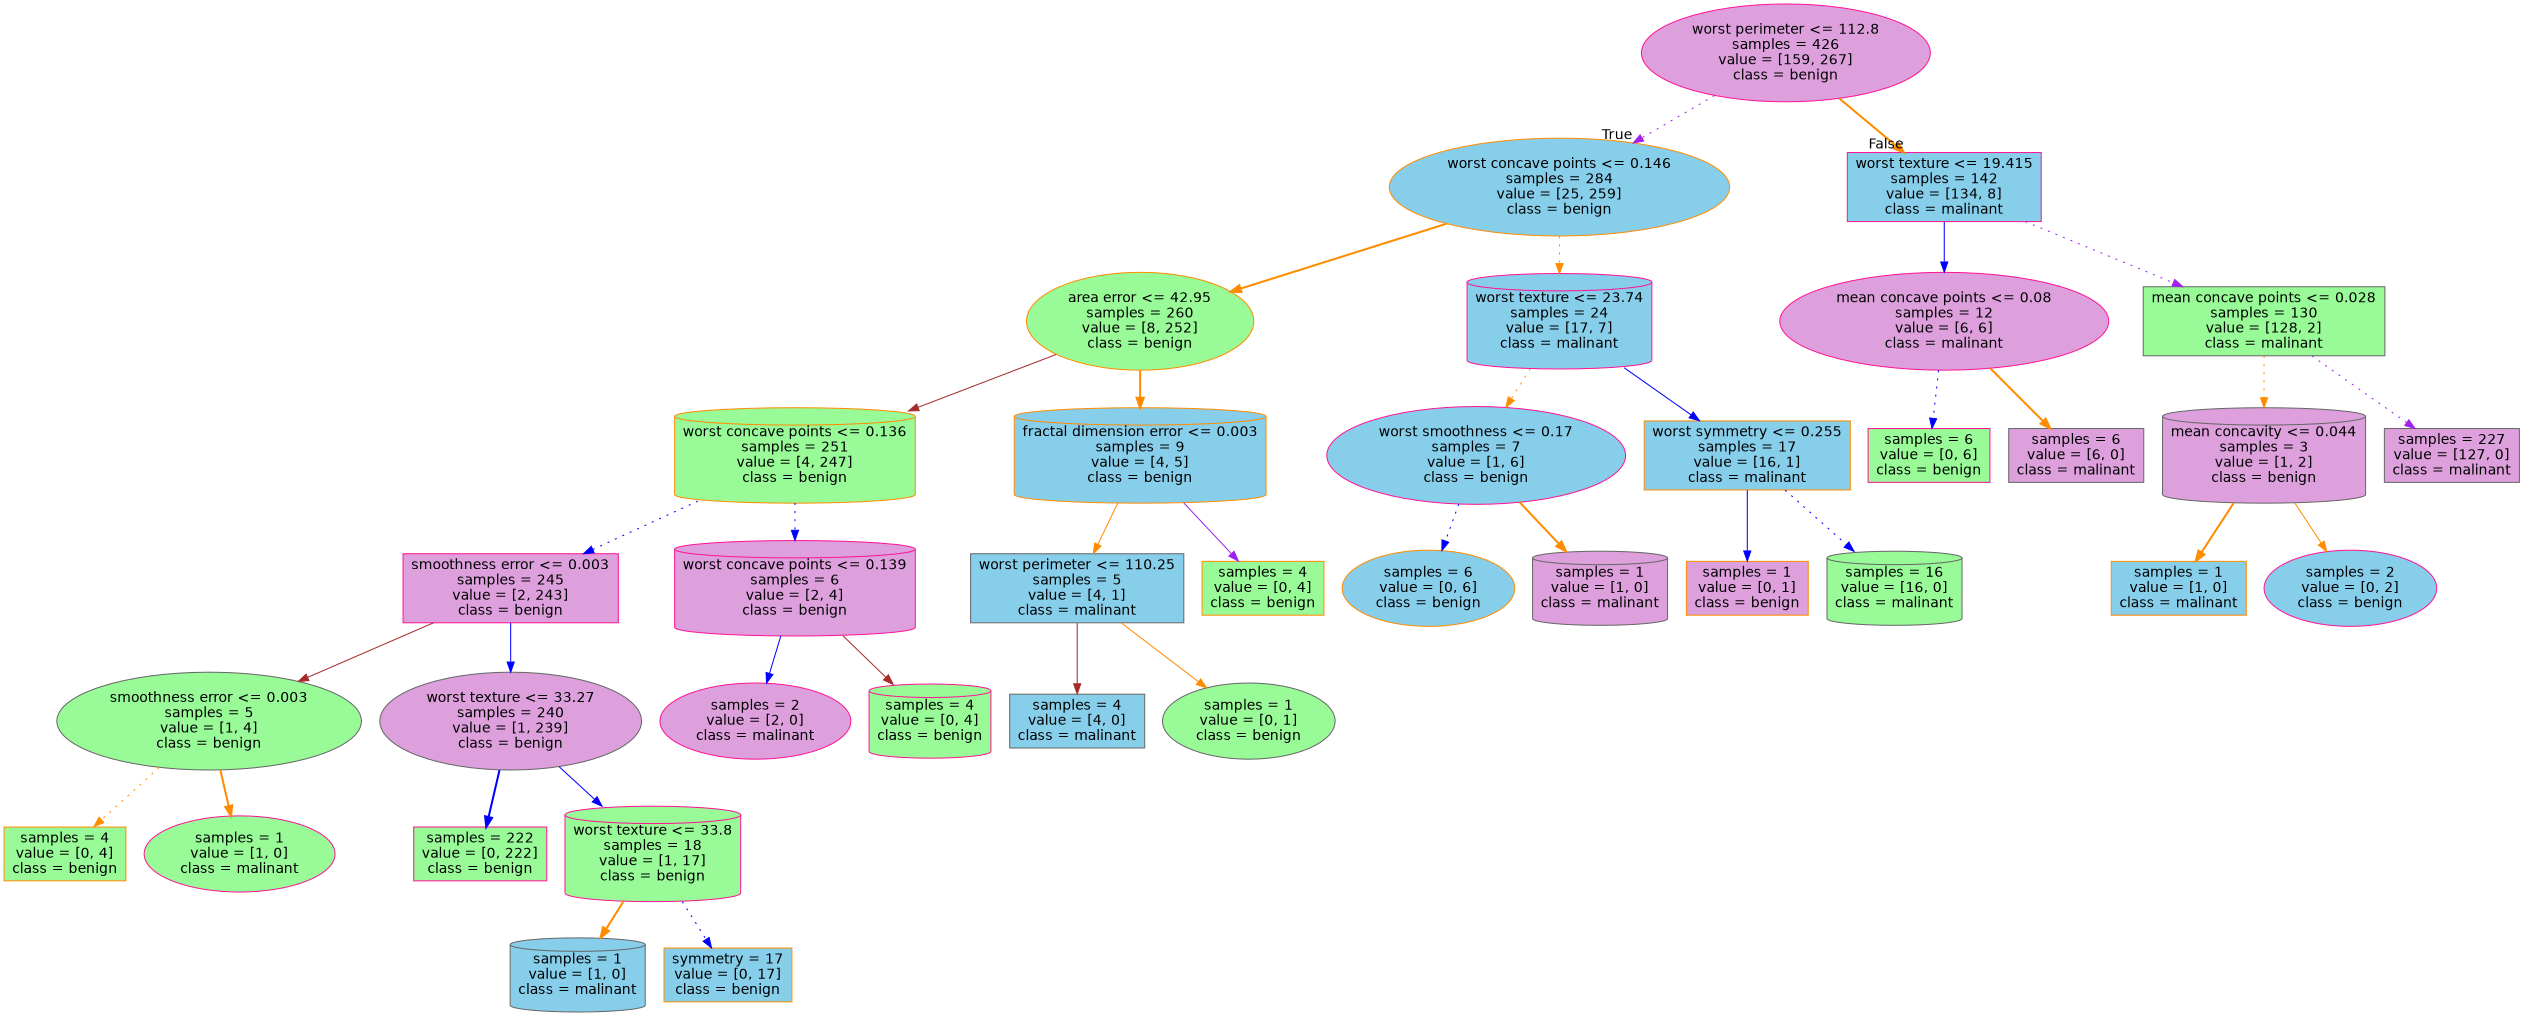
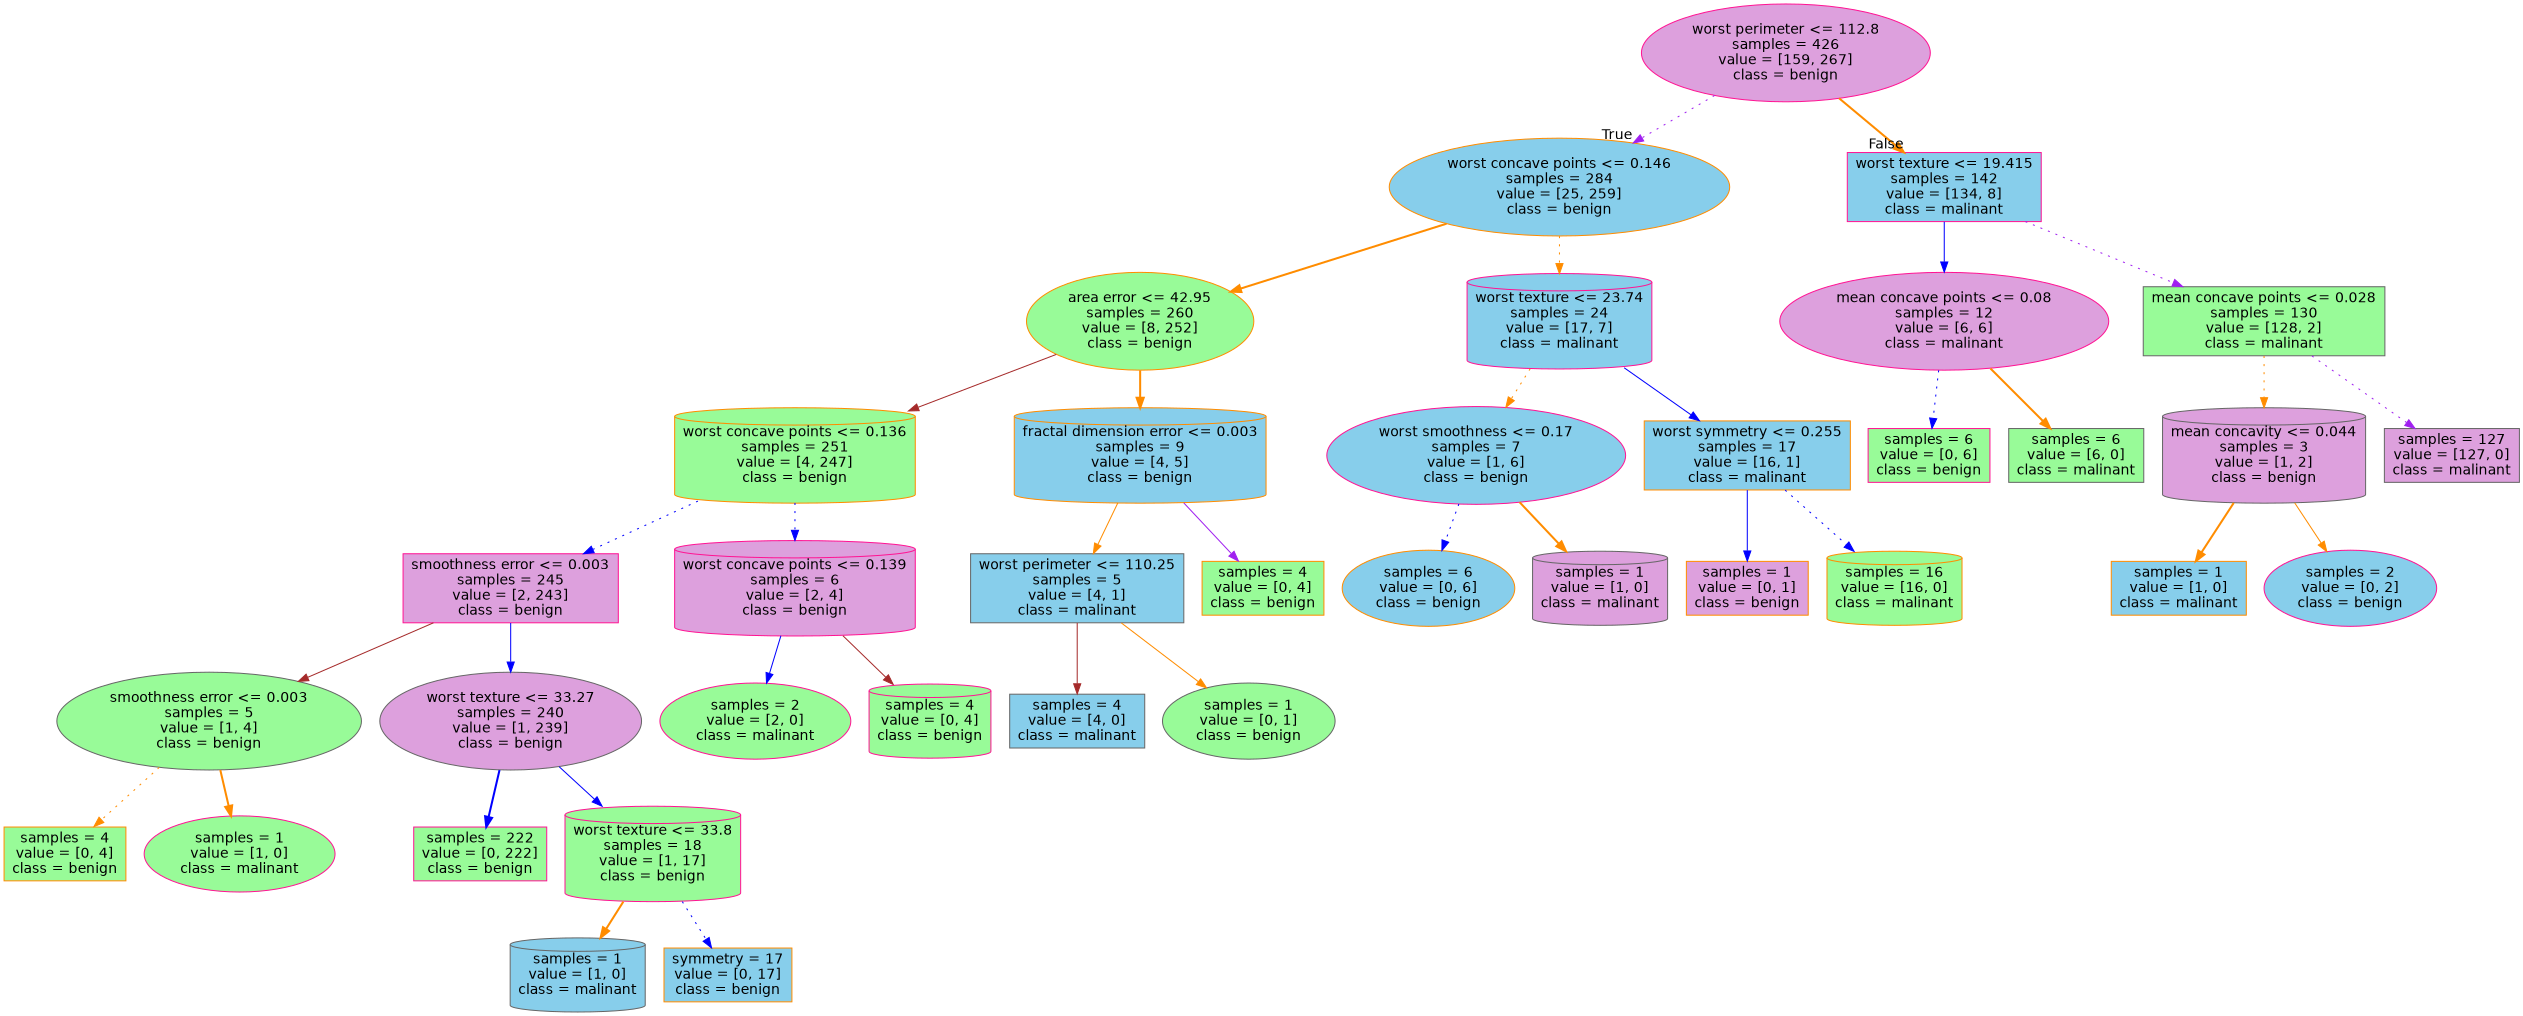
node "samples = 6 value = [6, 0] class = malinant": fillcolor plum -> palegreen
node "samples = 227 value = [127, 0] class = malinant": label "samples = 227 value = [127, 0] class = malinant" -> "samples = 127 value = [127, 0] class = malinant"
node "samples = 16 value = [16, 0] class = malinant": color gray40 -> darkorange
node "samples = 2 value = [2, 0] class = malinant": fillcolor plum -> palegreen
